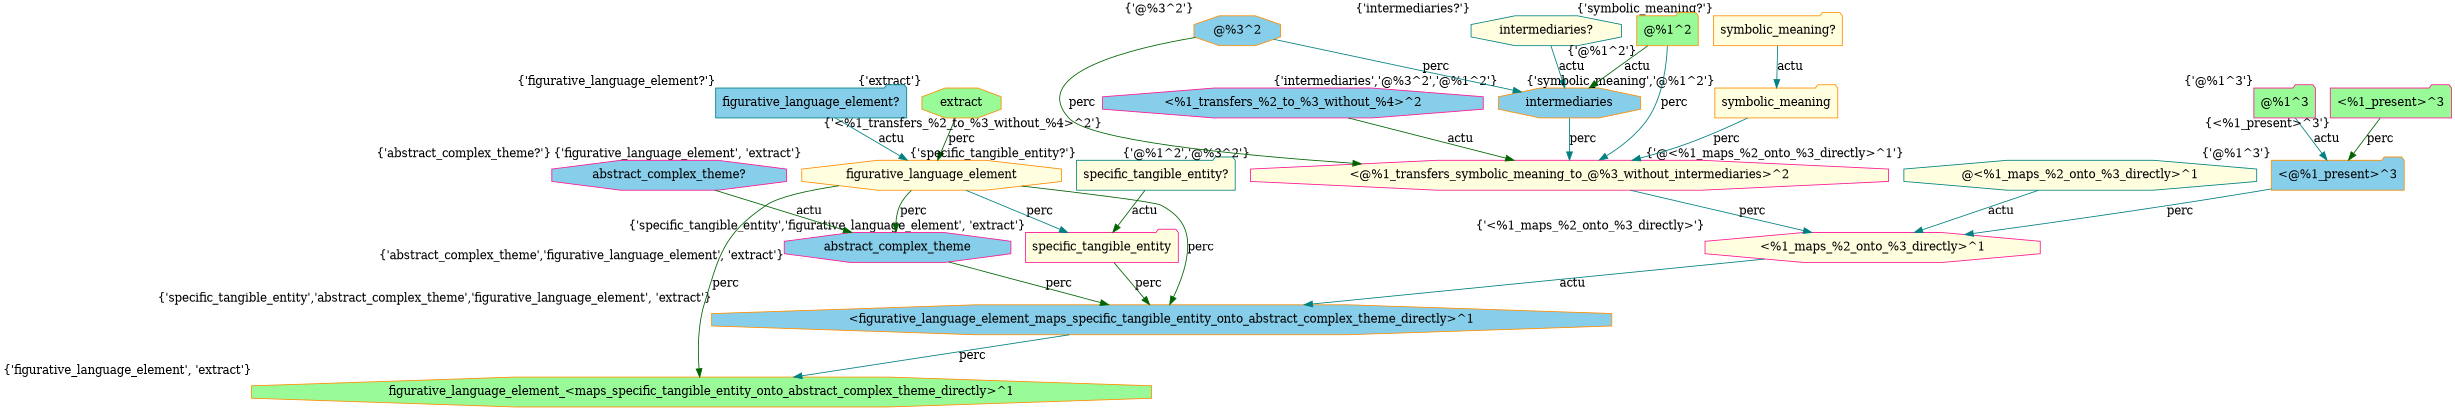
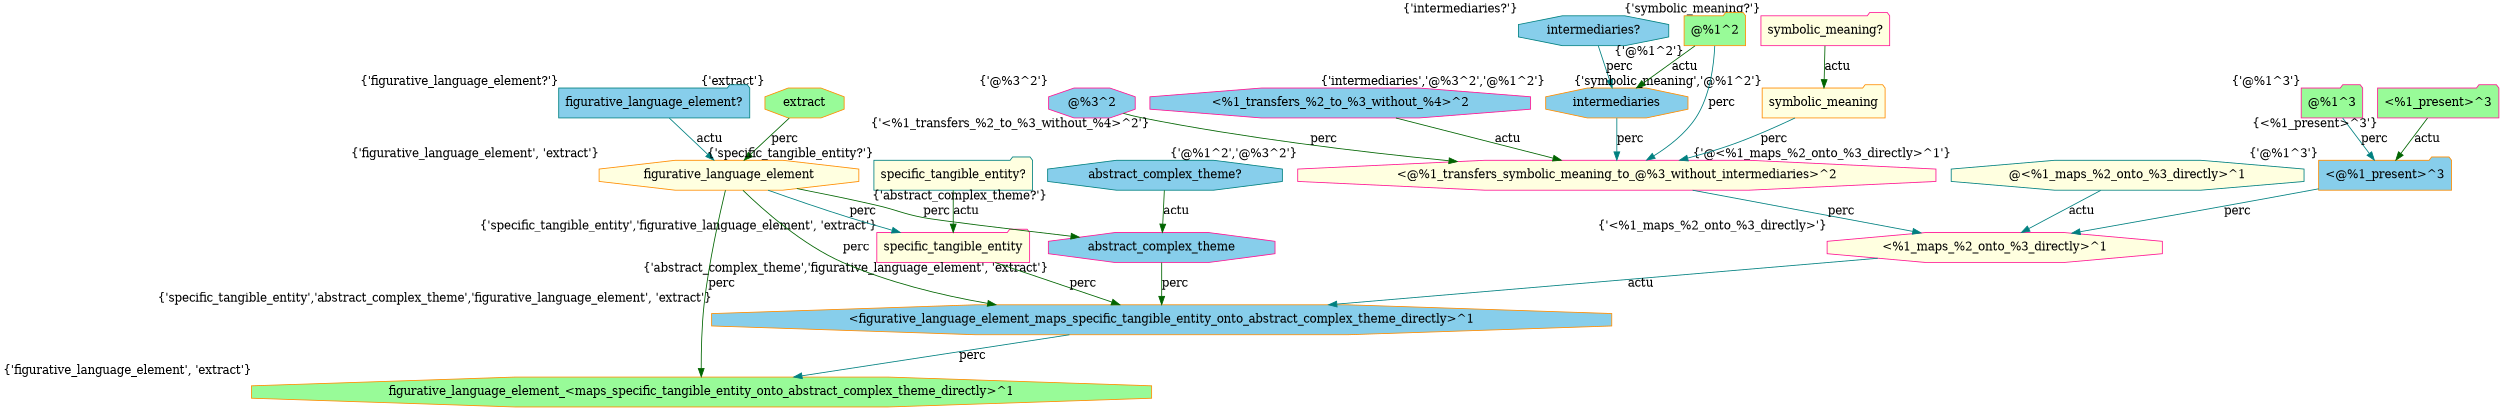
node "@%3^2 {'@%3^2'}": color darkorange -> deeppink
node "intermediaries? {'intermediaries?'}": fillcolor lightyellow -> skyblue
node "symbolic_meaning? {'symbolic_meaning?'}": color darkorange -> deeppink
edge "symbolic_meaning? {'symbolic_meaning?'}" -> "symbolic_meaning {'symbolic_meaning','@%1^2'}": color teal -> darkgreen
edge "@%3^2 {'@%3^2'}" -> "intermediaries {'intermediaries','@%3^2','@%1^2'}": removed, label "perc"
edge "intermediaries? {'intermediaries?'}" -> "intermediaries {'intermediaries','@%3^2','@%1^2'}": label "actu" -> "perc"
edge "@%1^3 {'@%1^3'}" -> "<@%1_present>^3 {'@%1^3'}": label "actu" -> "perc"
edge "<%1_present>^3 {<%1_present>^3'}" -> "<@%1_present>^3 {'@%1^3'}": label "perc" -> "actu"
node "abstract_complex_theme? {'abstract_complex_theme?'}": color deeppink -> teal
